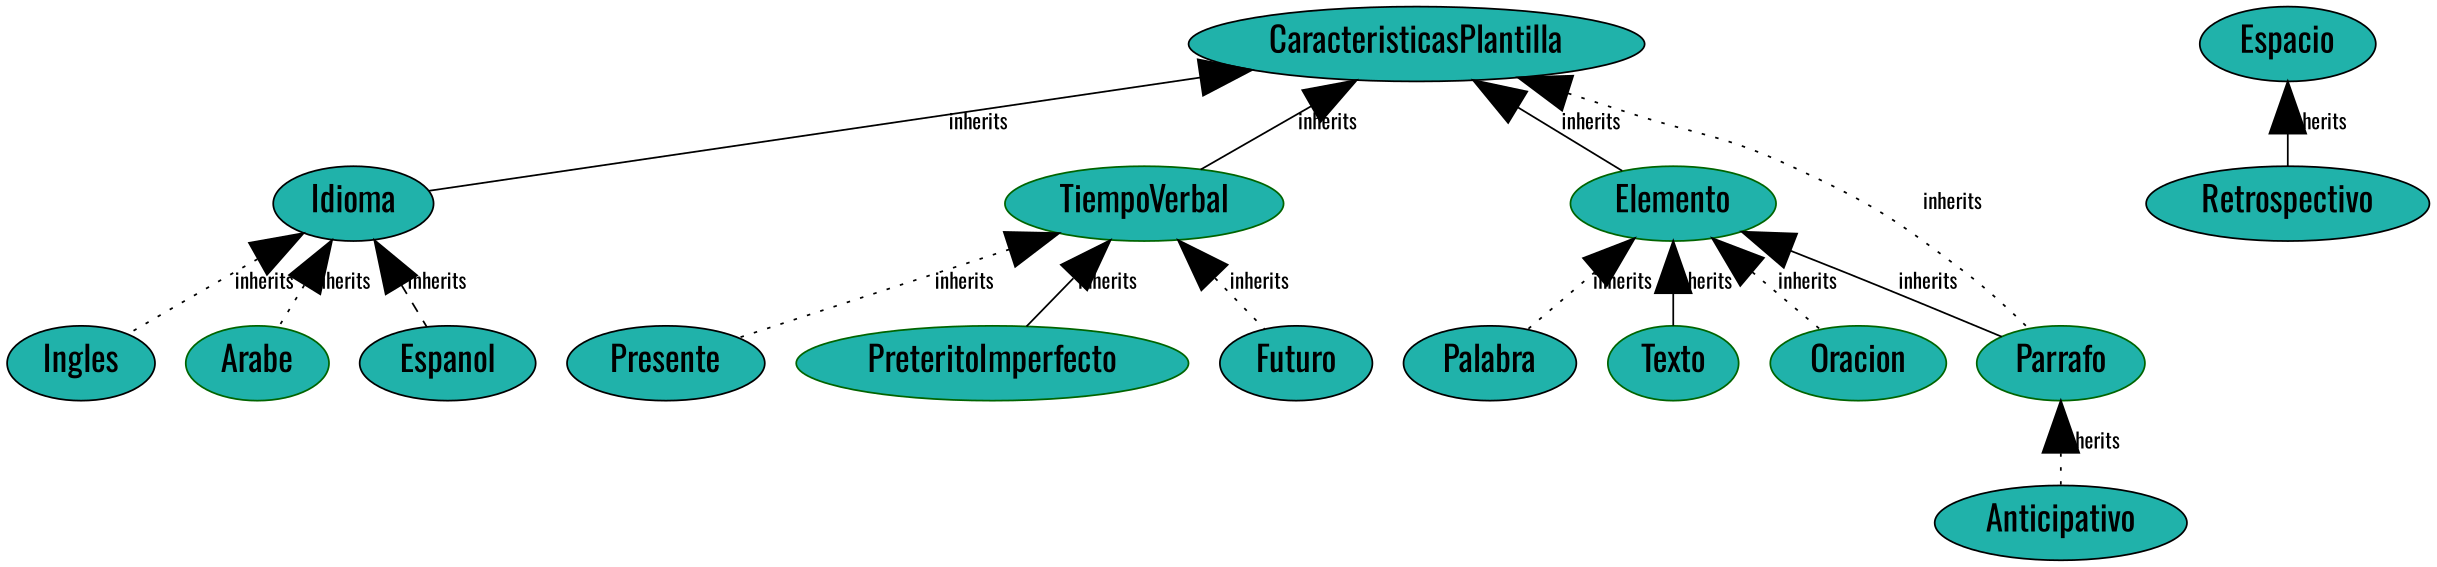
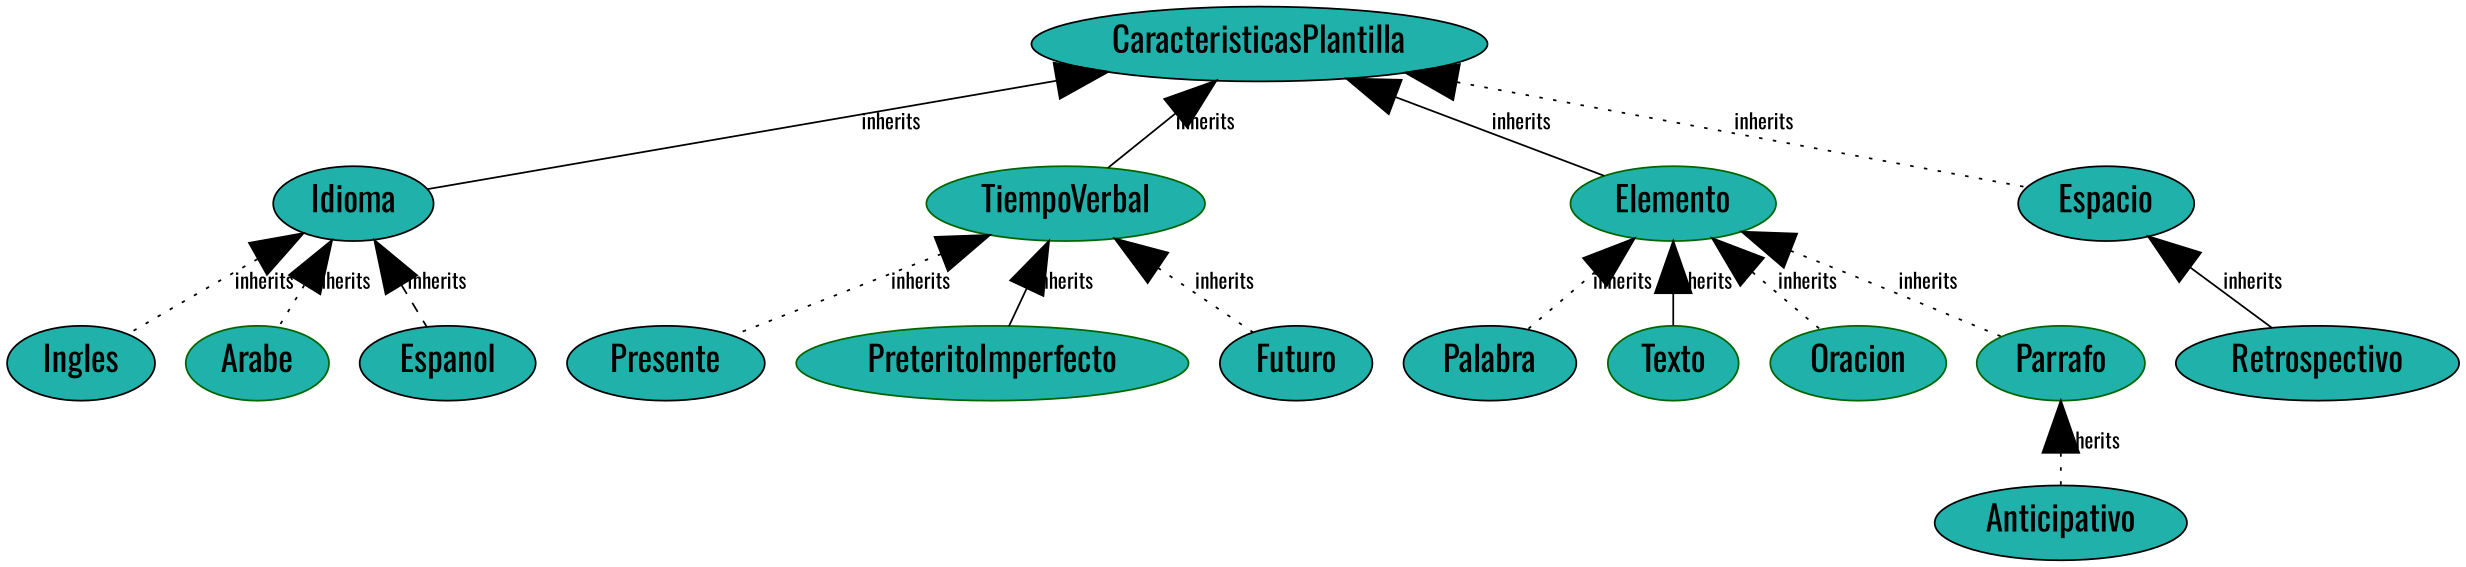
edge "CaracteristicasPlantilla" -- "Parrafo": now "CaracteristicasPlantilla" -- "Espacio"
edge "Elemento" -- "Parrafo": style solid -> dotted
